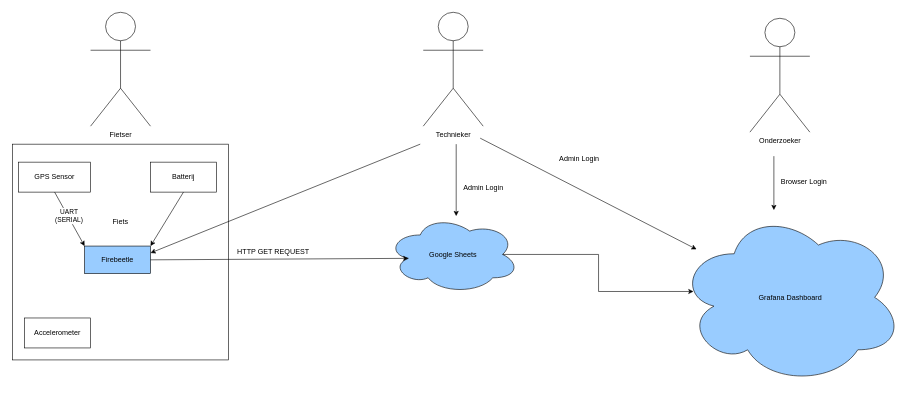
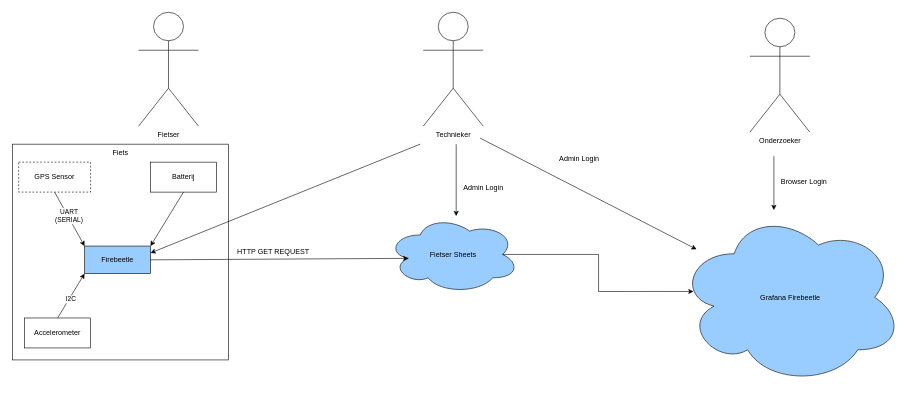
node "Fietser": moved (120, 69) -> (168, 69)
node "GPS Sensor": style solid -> dashed
node "Fiets": moved (120, 222) -> (120, 153)
node "Google Sheets": label "Google Sheets" -> "Fietser Sheets"
edge "Accelerometer" -> "Firebeetle": added, label "I2C"
node "Grafana Dashboard": label "Grafana Dashboard" -> "Grafana Firebeetle"
